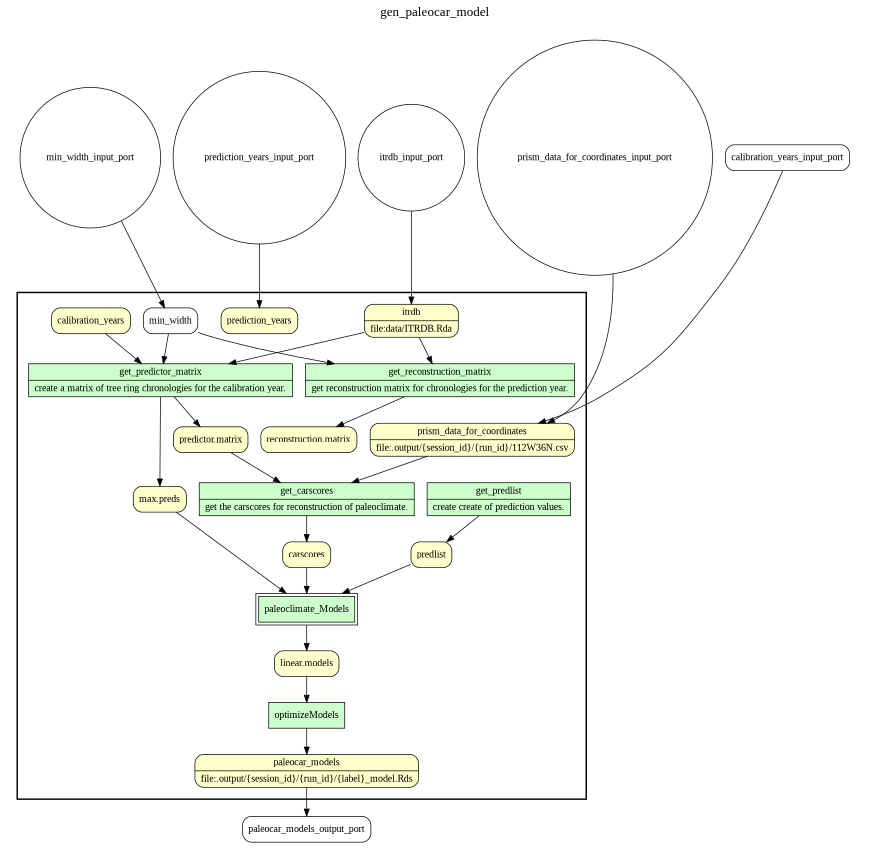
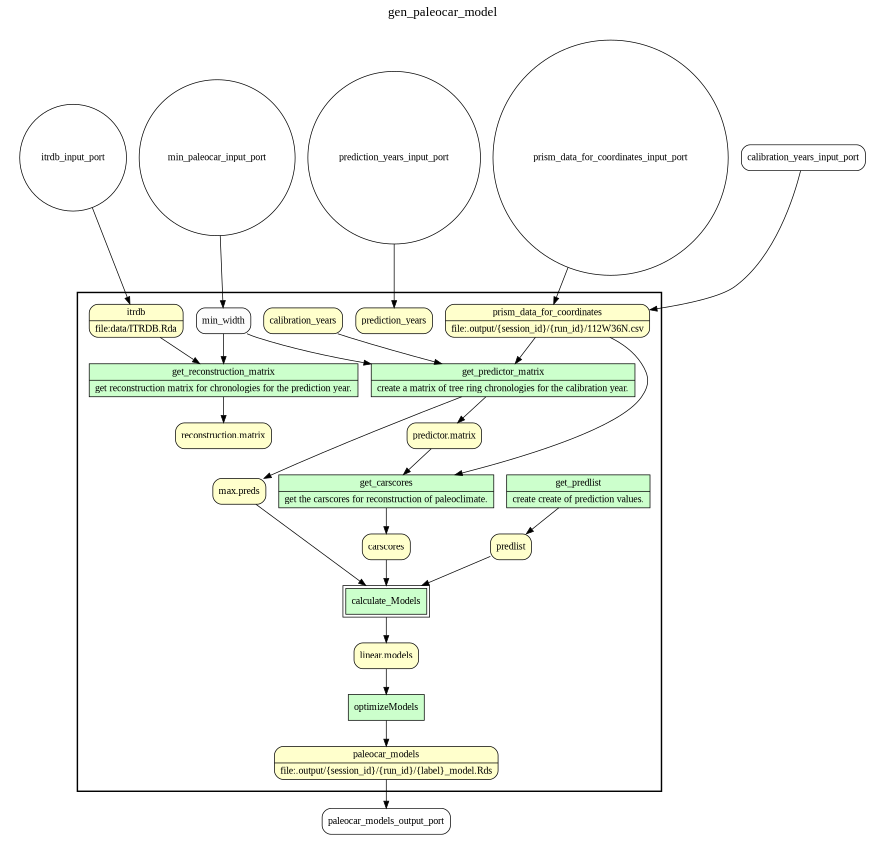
node "min_width_input_port": label "min_width_input_port" -> "min_paleocar_input_port"
edge "itrdb" -> "get_predictor_matrix": now "prism_data_for_coordinates" -> "get_predictor_matrix"
node "paleoclimate_Models": label "paleoclimate_Models" -> "calculate_Models"
